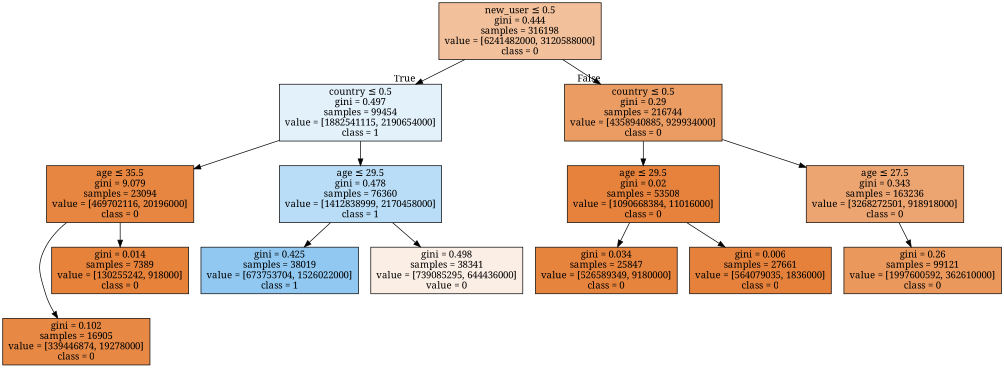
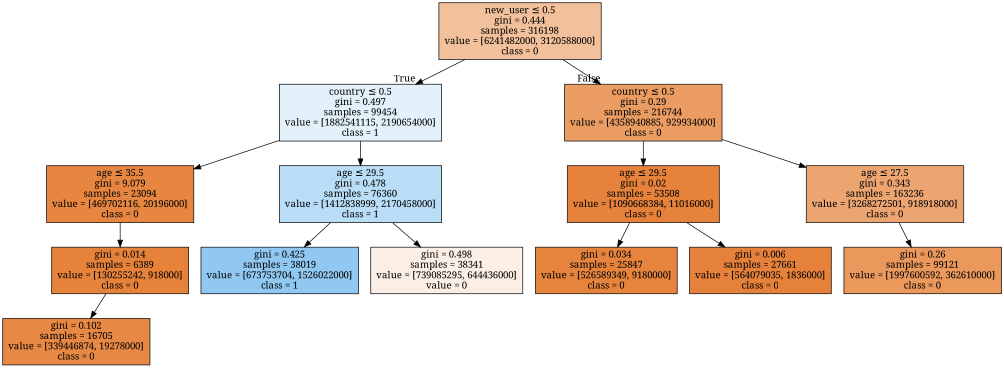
edge "age ≤ 35.5" -> "gini = 0.102": now "gini = 0.014" -> "gini = 0.102"
node "gini = 0.014": text "samples = 7389" -> "samples = 6389"
node "gini = 0.102": text "samples = 16905" -> "samples = 16705"
